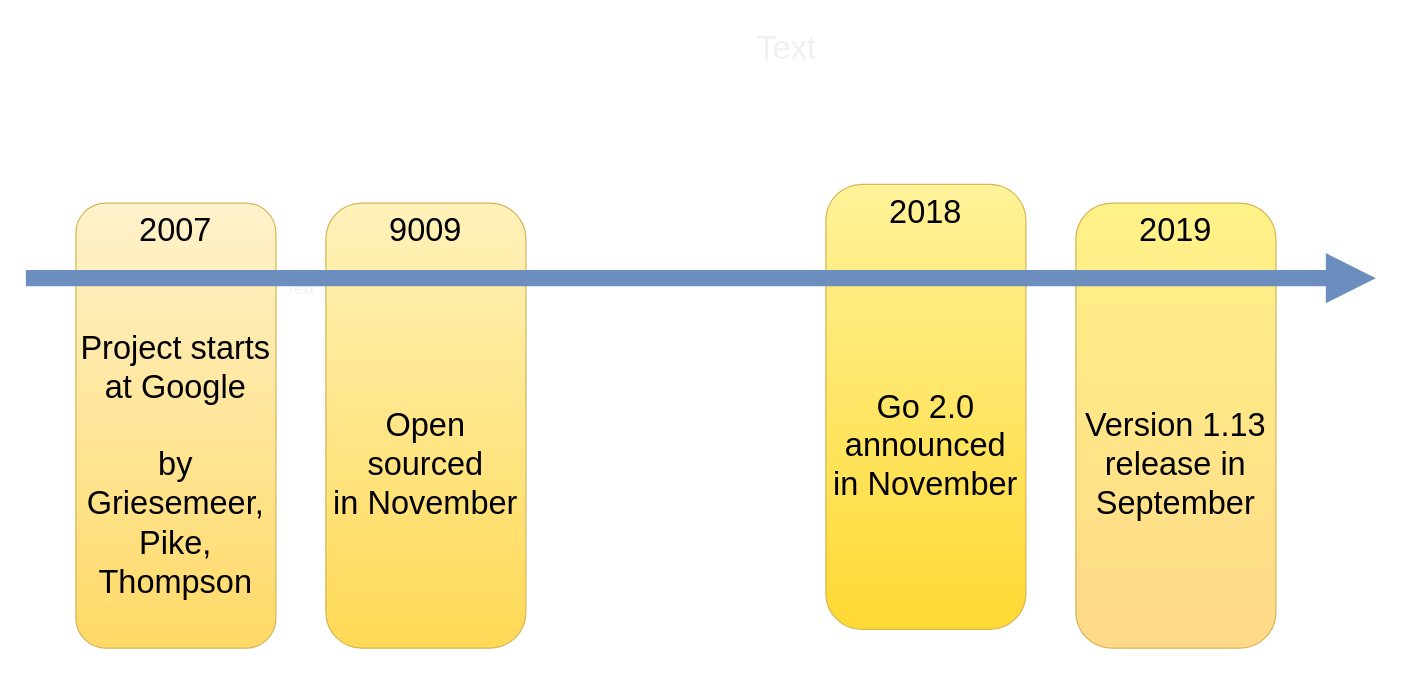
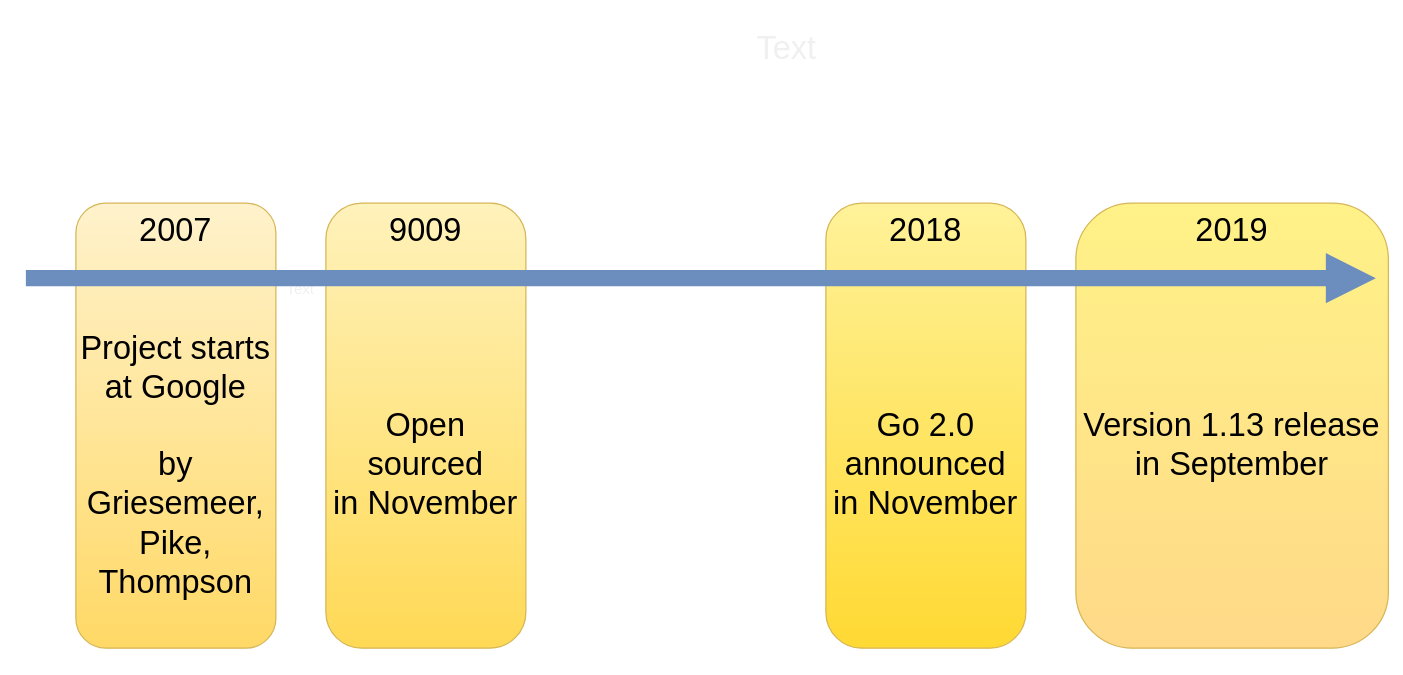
node "2018 Go 2.0 announcedin November": moved (926, 407) -> (926, 426)
node "2019 Version 1.13 release in September": size 200x445 -> 313x445
